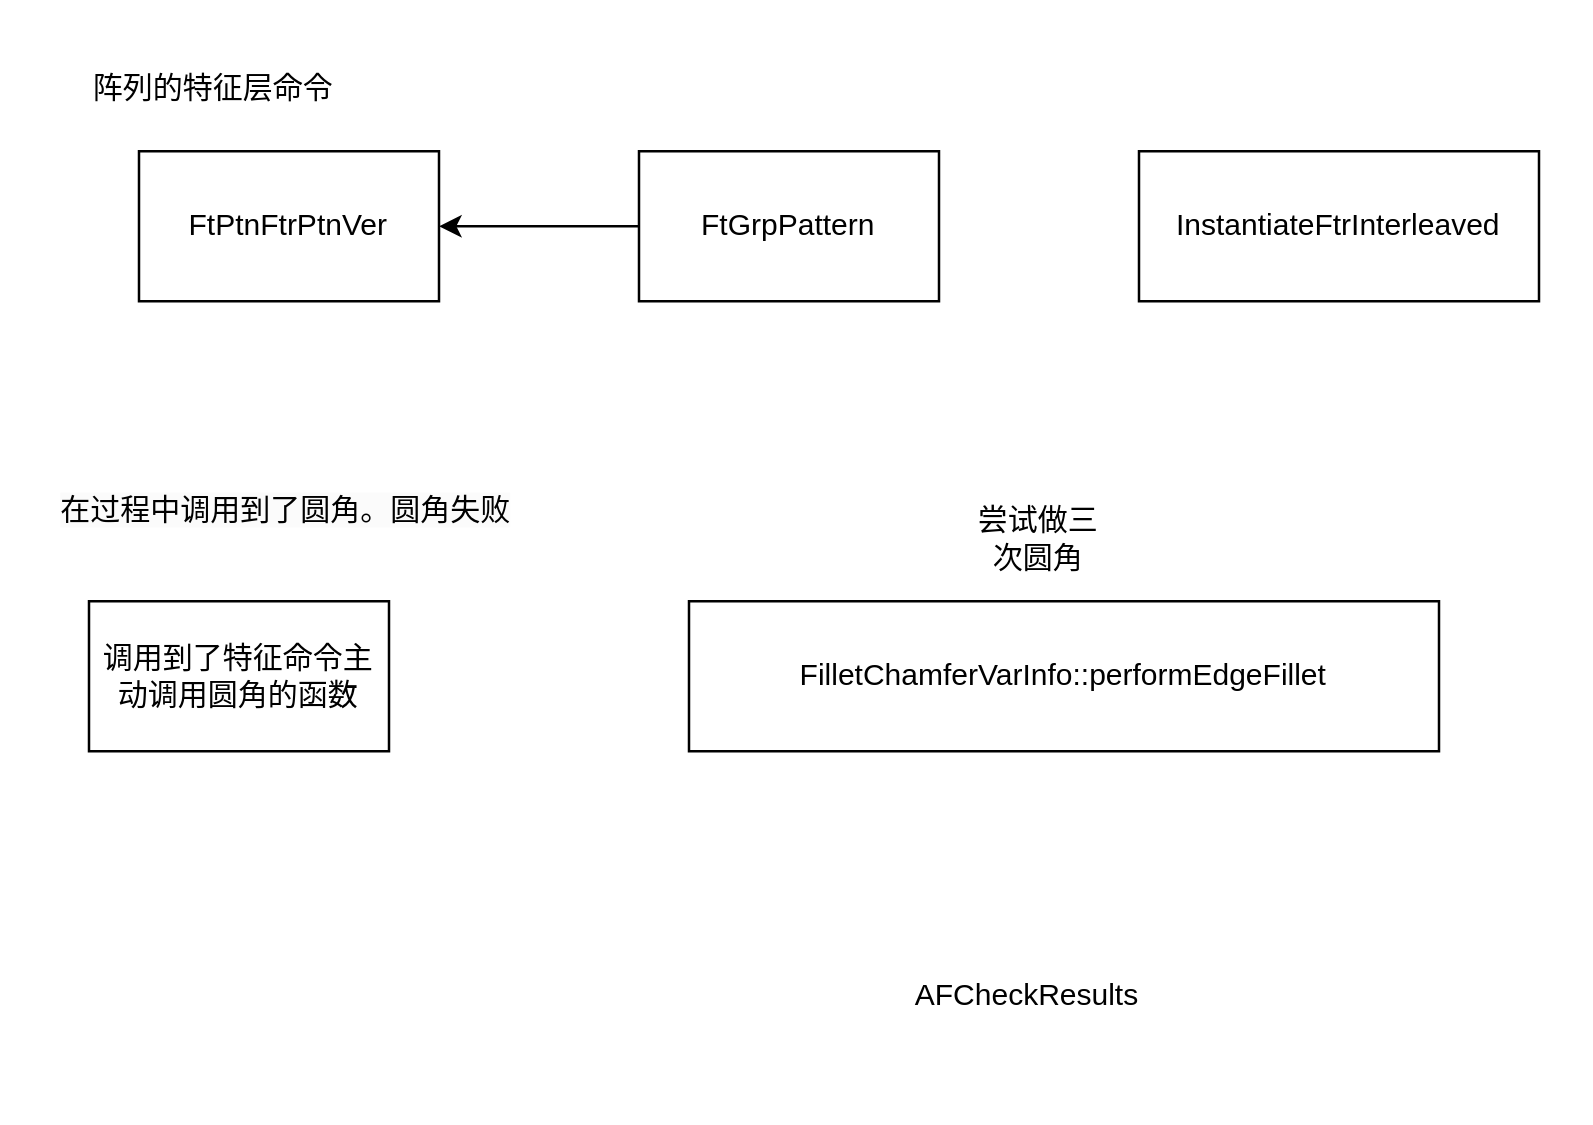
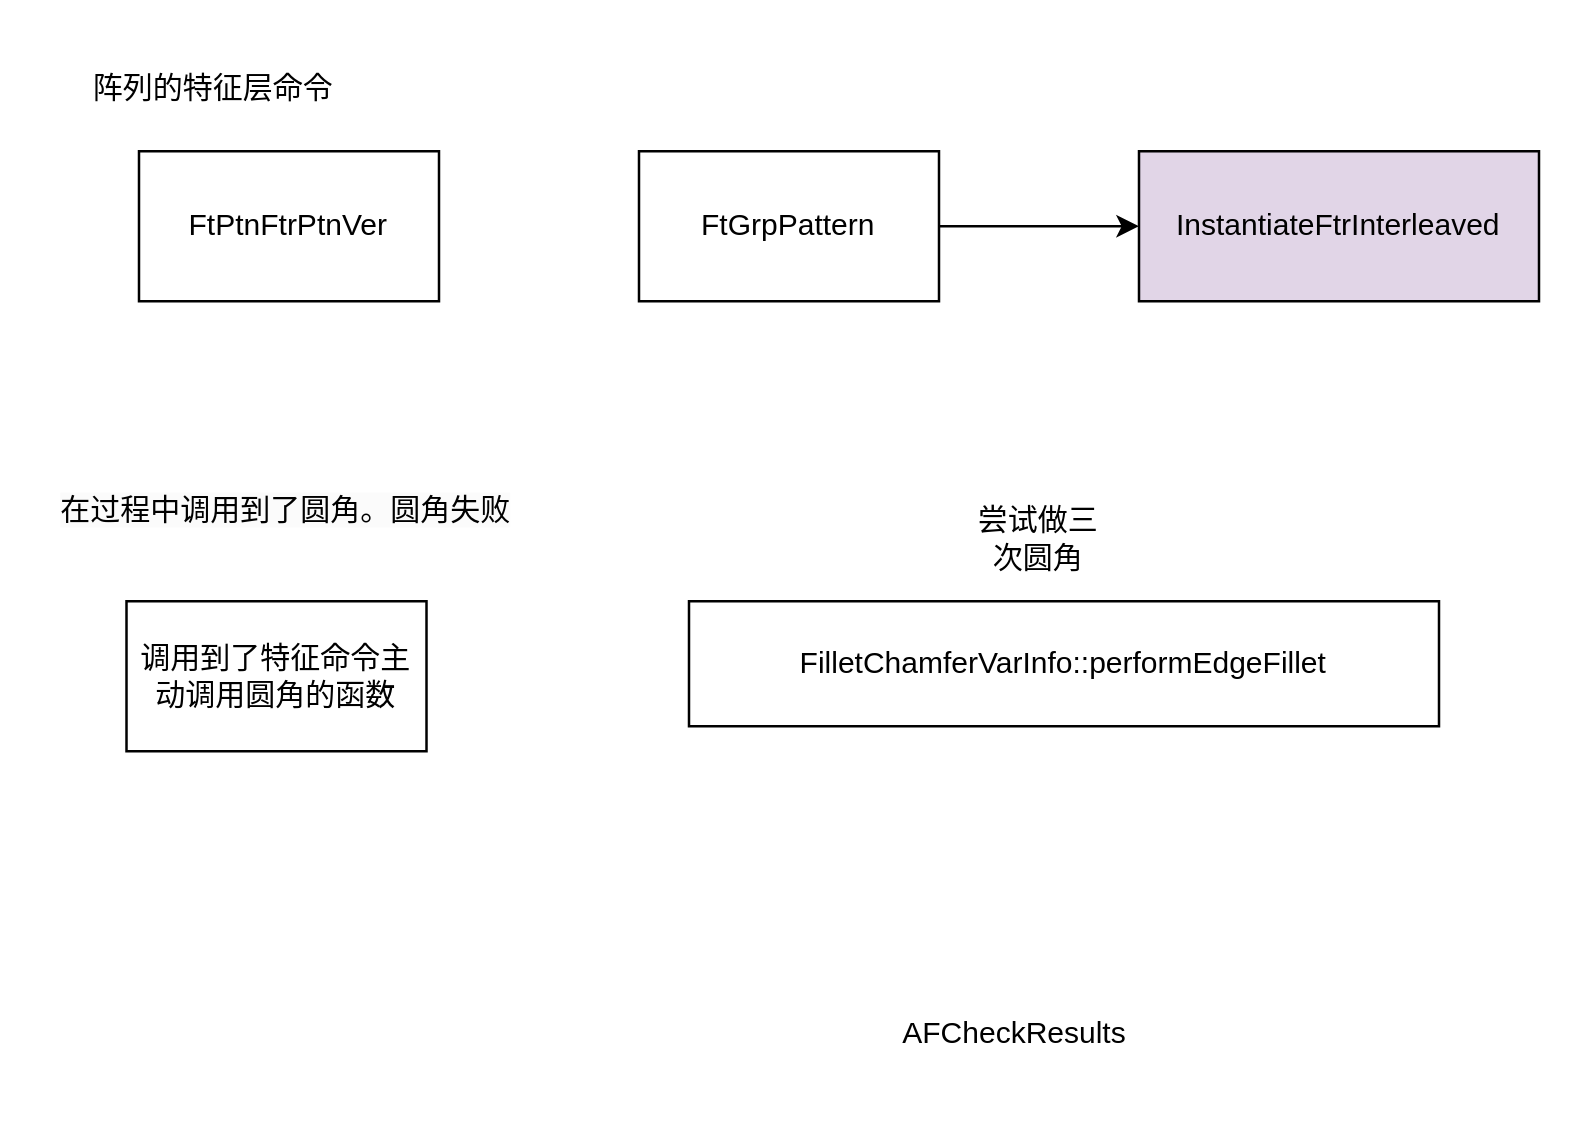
edge "FtGrpPattern" -> "FtPtnFtrPtnVer": now "FtGrpPattern" -> "InstantiateFtrInterleaved"
node "InstantiateFtrInterleaved": fillcolor #ffffff -> #e1d5e7
node "调用到了特征命令主动调用圆角的函数": moved (239, 676) -> (276, 676)
node "FilletChamferVarInfo::performEdgeFillet": size 750x150 -> 750x125
node "AFCheckResults": moved (1026, 996) -> (1014, 1034)
